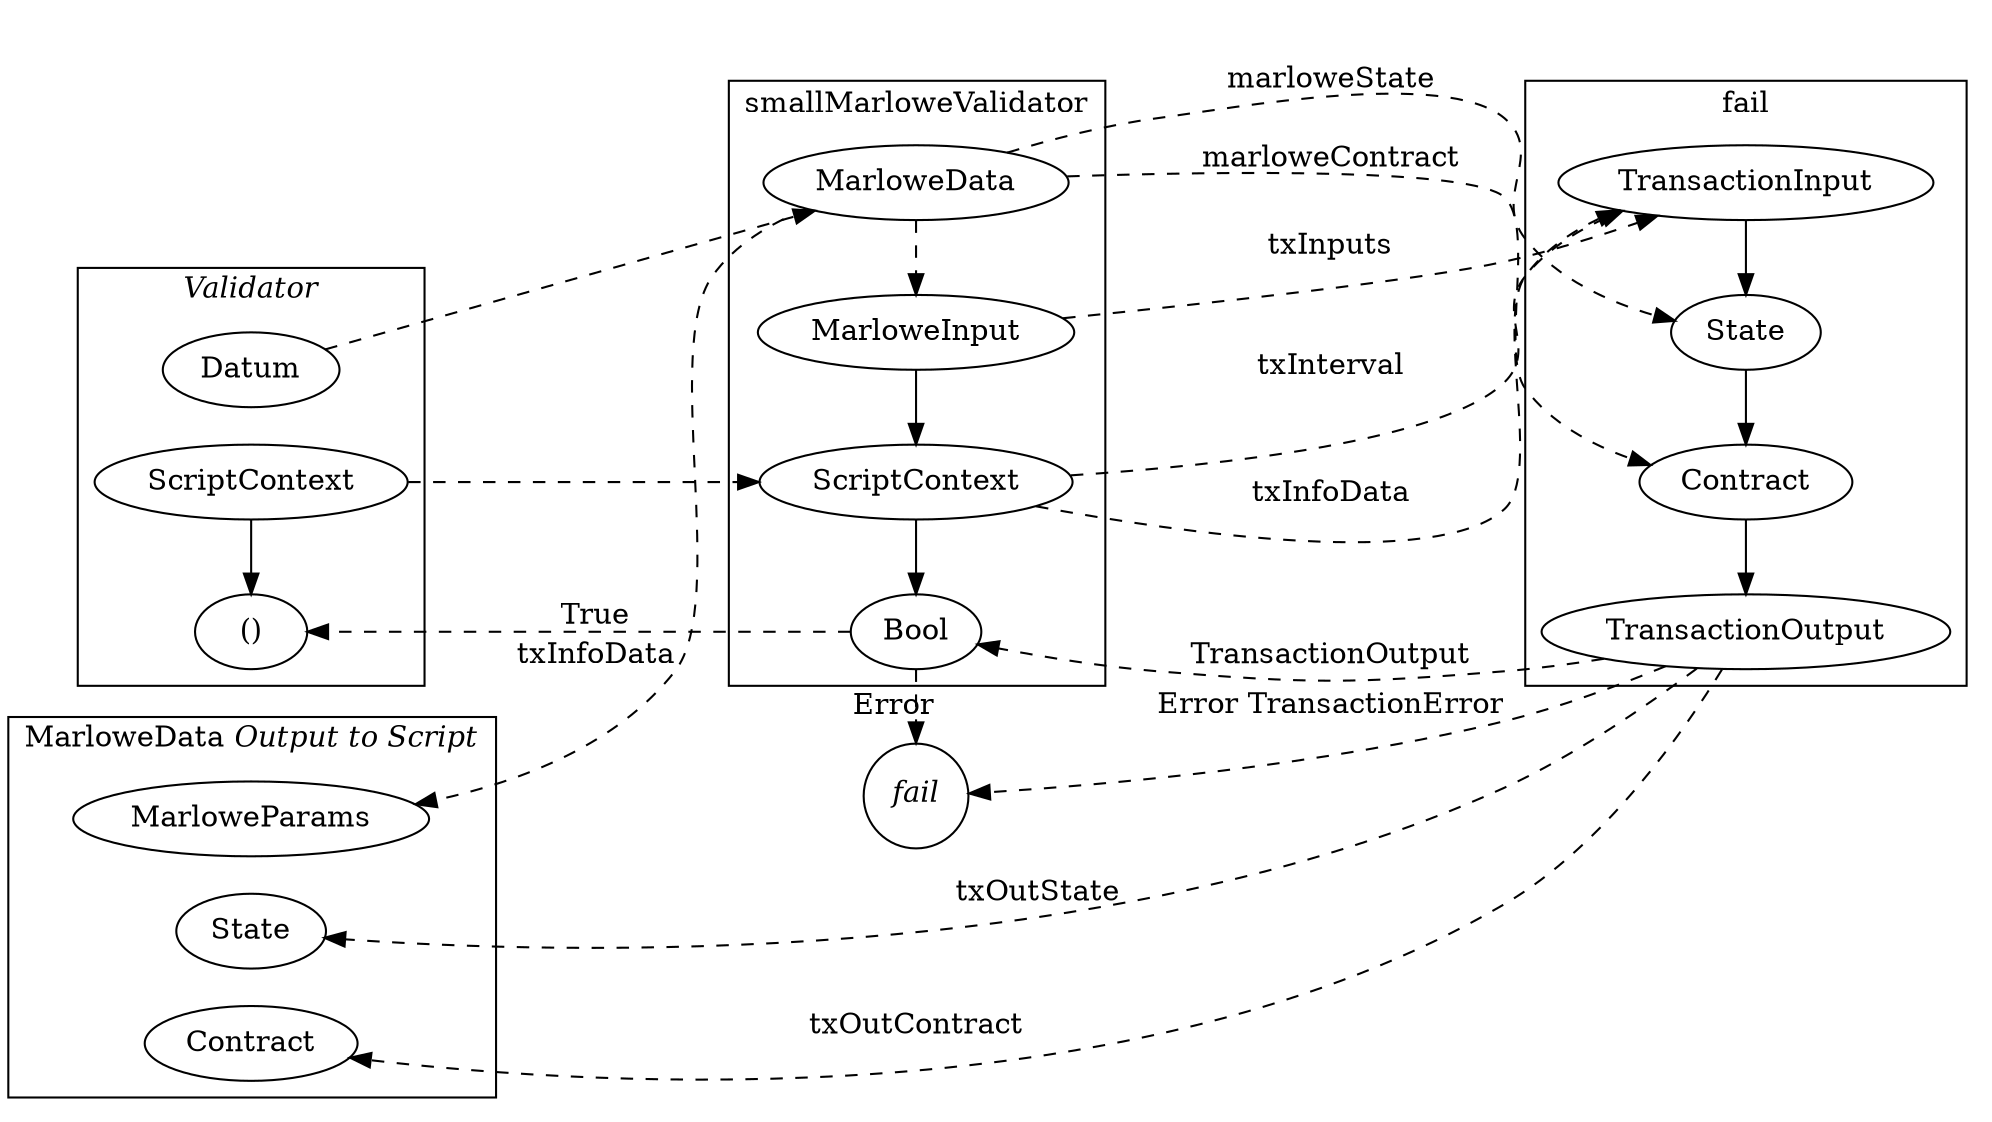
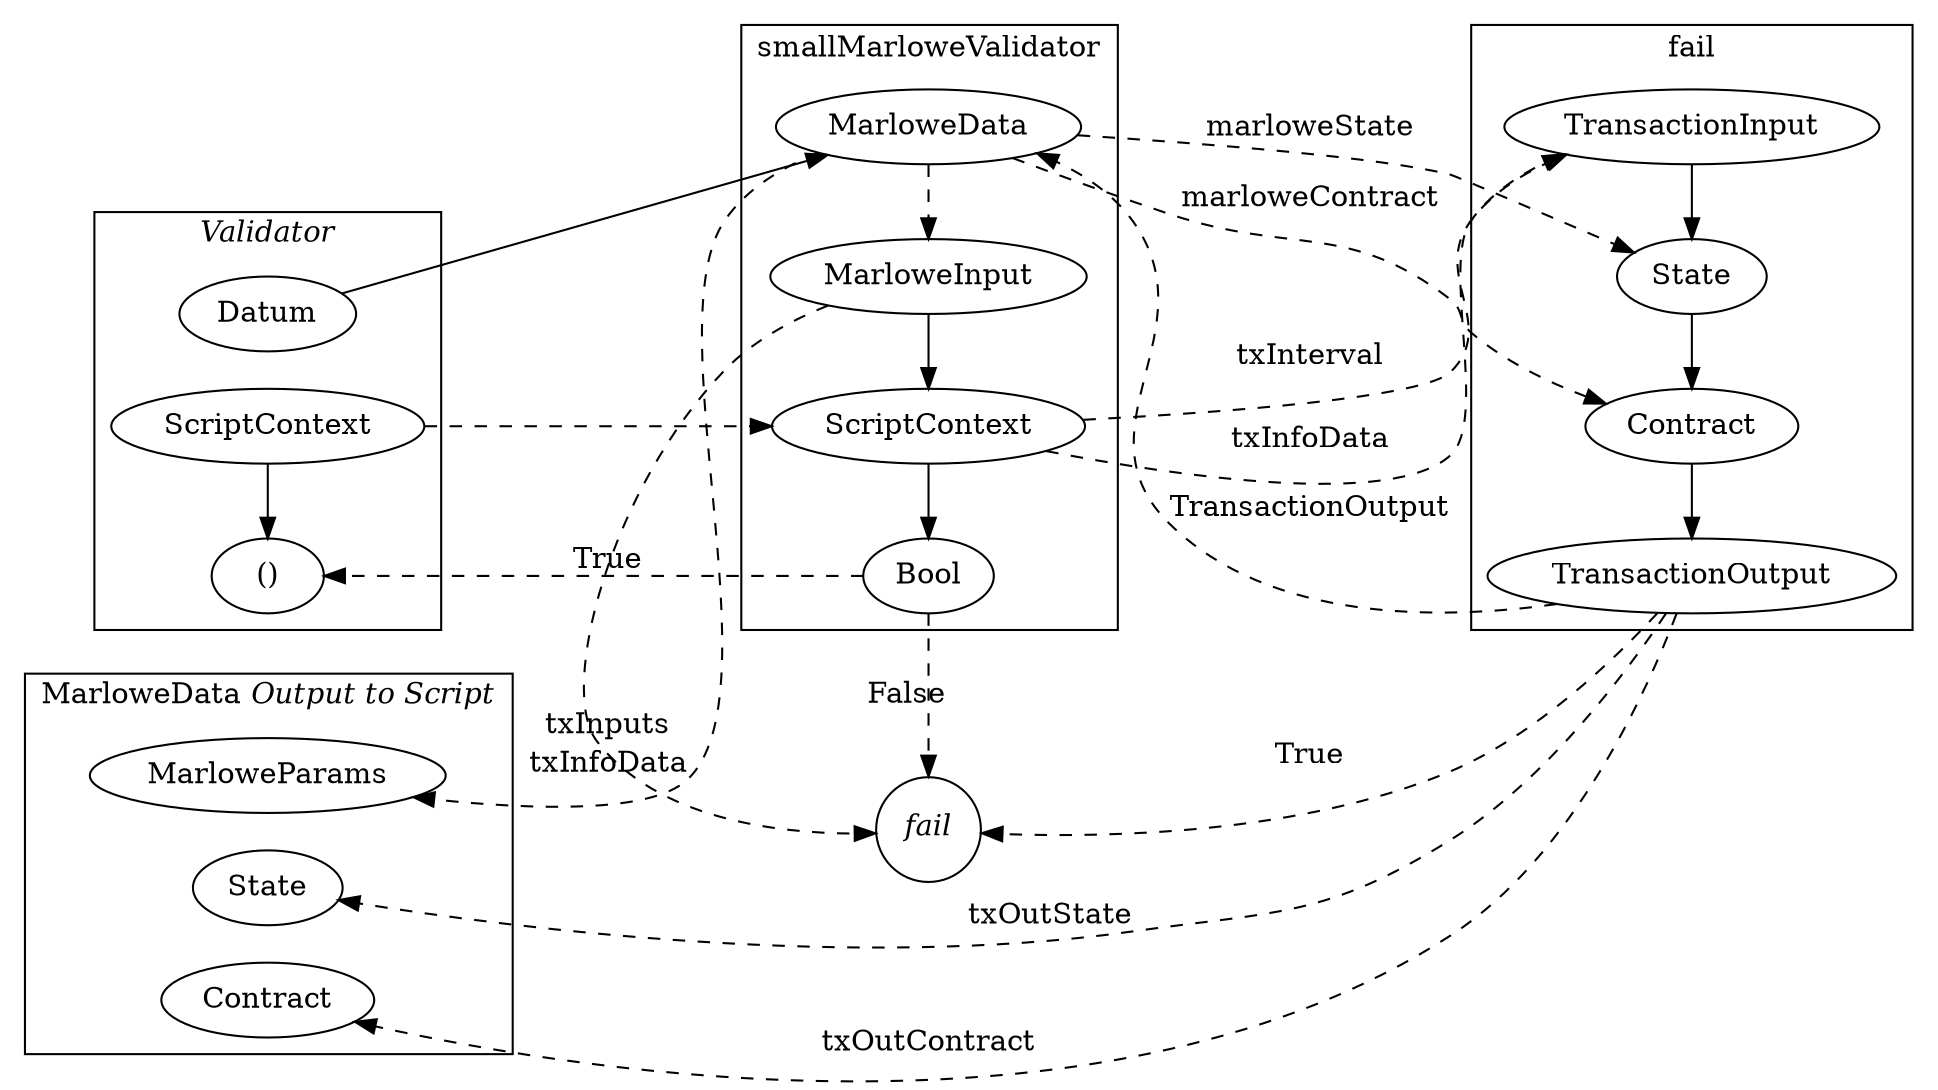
edge "Datum" -> "MarloweData": style dashed -> solid
edge "MarloweInput" -> "TransactionInput": now "MarloweInput" -> "fail"
edge "TransactionOutput" -> "Bool": now "TransactionOutput" -> "MarloweData"
edge "Bool" -> "fail": label "Error" -> "False"
edge "TransactionOutput" -> "fail": label "Error TransactionError" -> "True"
